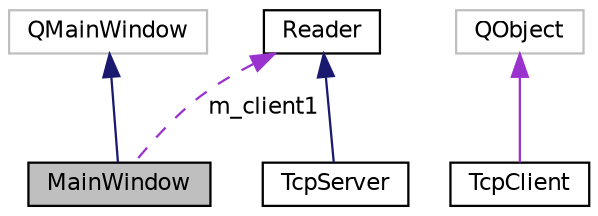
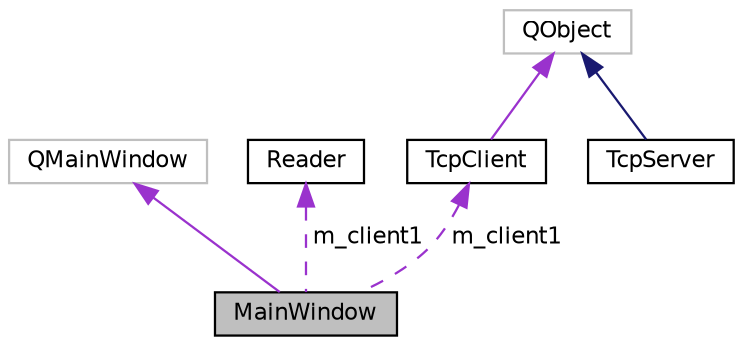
edge "MainWindow" -> "QMainWindow": color midnightblue -> darkorchid3
edge "TcpServer" -> "Reader": now "TcpServer" -> "QObject"
edge "MainWindow" -> "TcpClient": added, label "m_client1"
